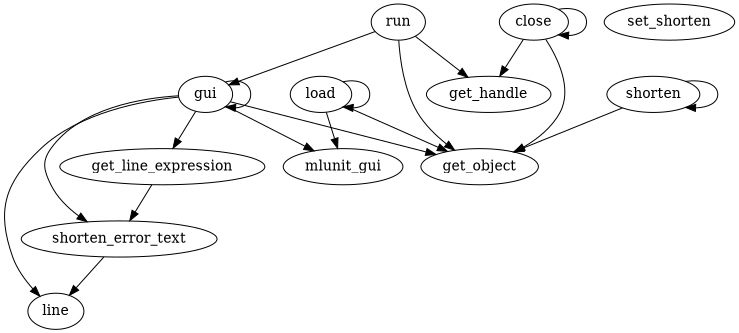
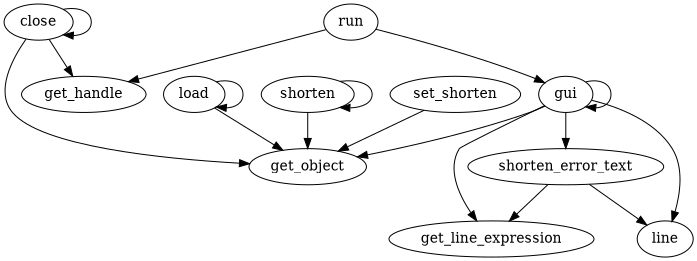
edge "run" -> "get_object": now "set_shorten" -> "get_object"
node "mlunit_gui": removed
edge "get_line_expression" -> "shorten_error_text": reversed
